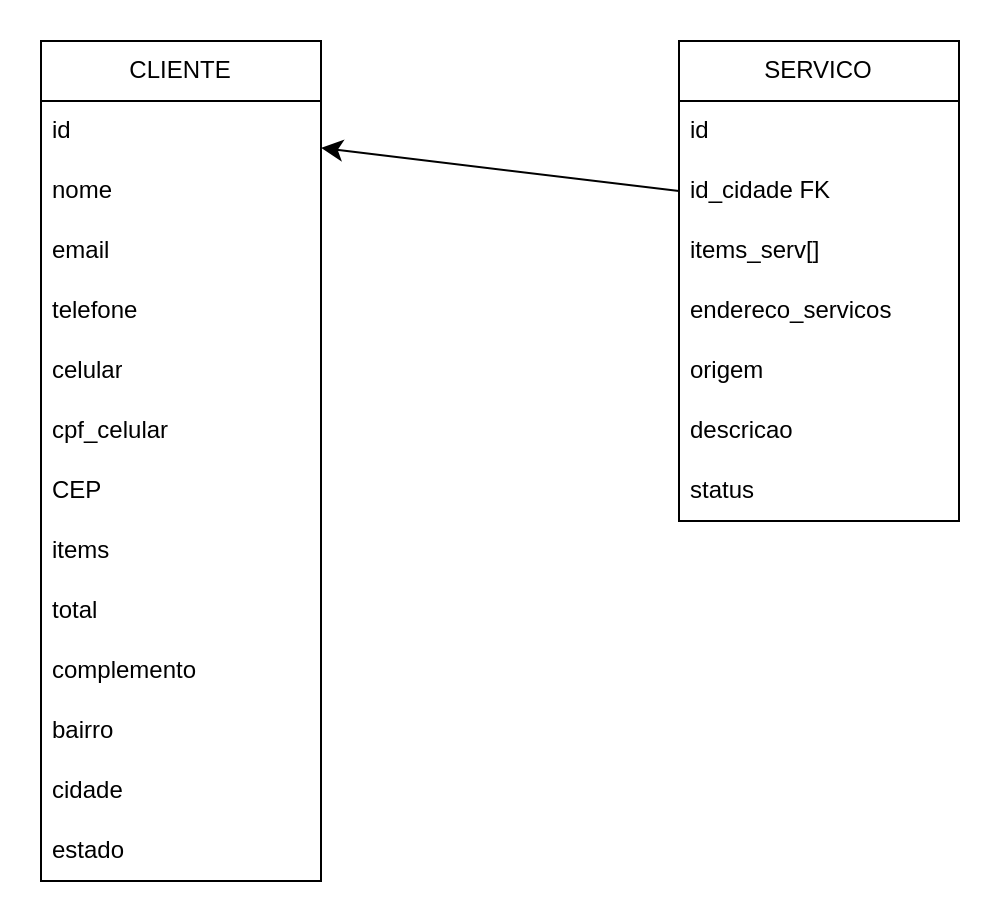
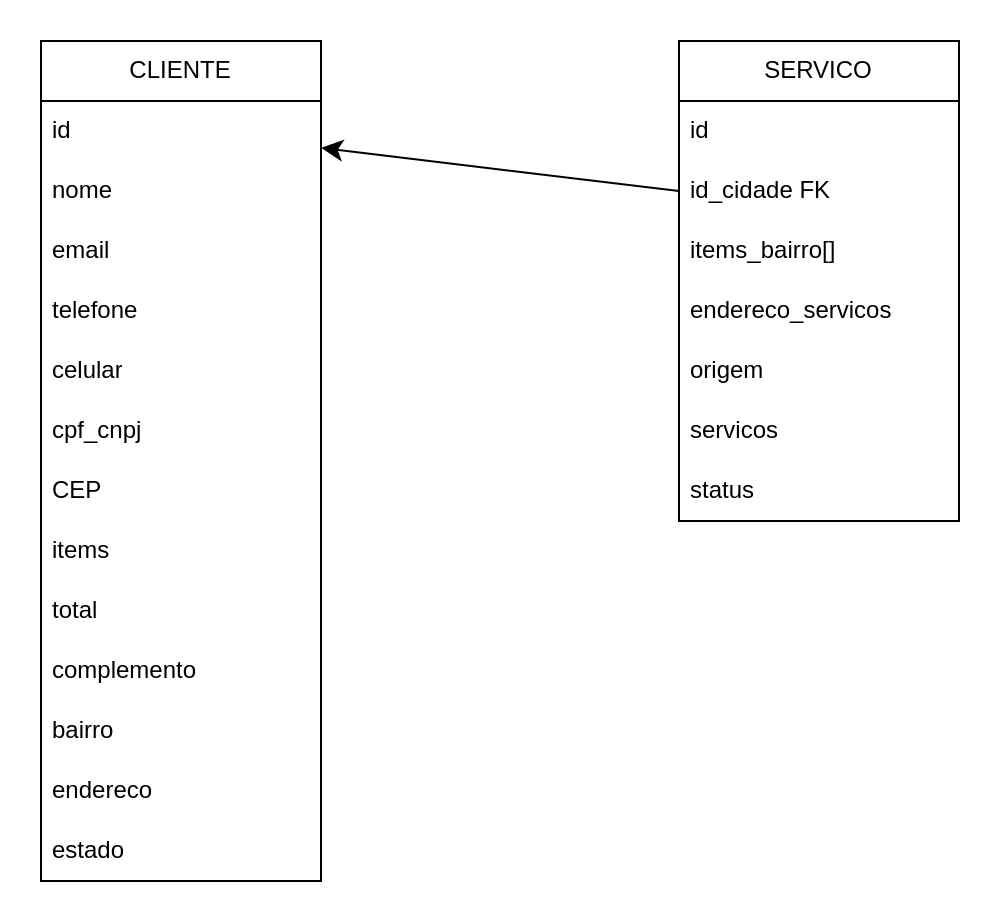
node "items_serv[]": label "items_serv[]" -> "items_bairro[]"
node "cpf_celular": label "cpf_celular" -> "cpf_cnpj"
node "descricao": label "descricao" -> "servicos"
node "cidade": label "cidade" -> "endereco"
